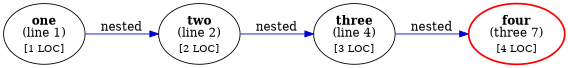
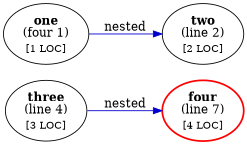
node "one": text "(line 1)" -> "(four 1)"
node "four": text "(three 7)" -> "(line 7)"
edge "two" -> "three": removed, label "nested"
